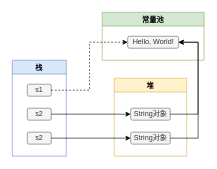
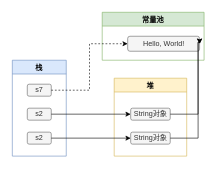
node "Hello, World!": size 51x12 -> 72x15
node "s1": label "s1" -> "s7"
